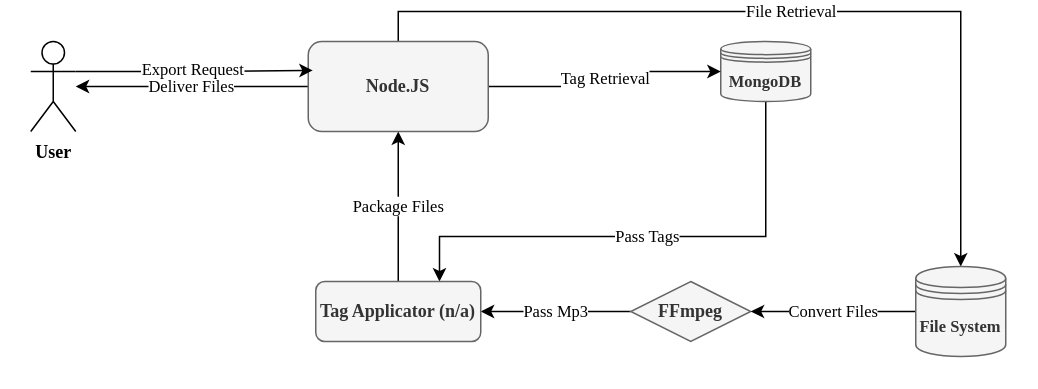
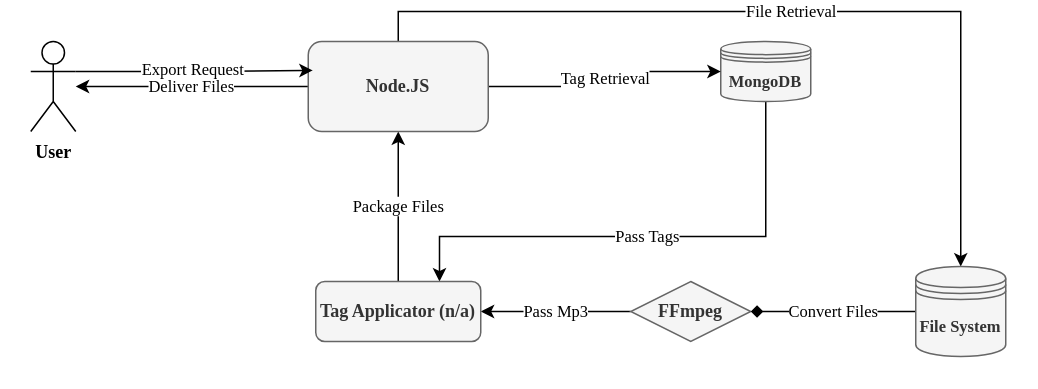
edge "File System" -> "FFmpeg": arrowhead classic -> diamond
